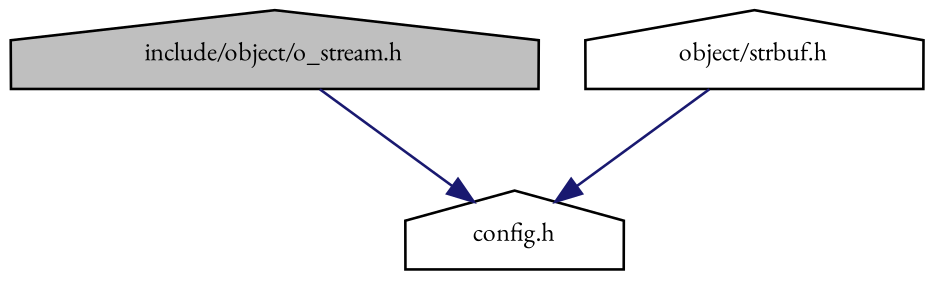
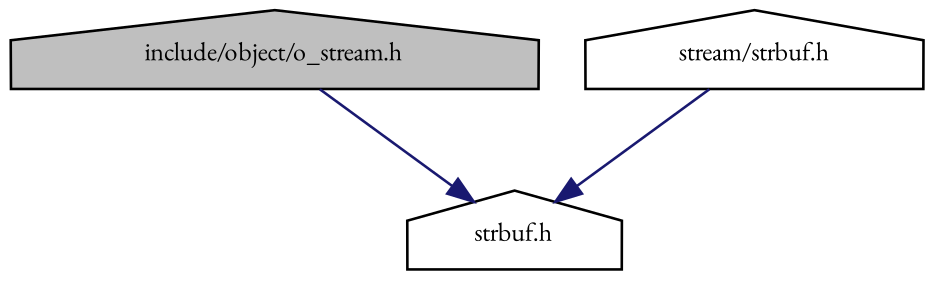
node "object/strbuf.h": label "object/strbuf.h" -> "stream/strbuf.h"
node "config.h": label "config.h" -> "strbuf.h"
